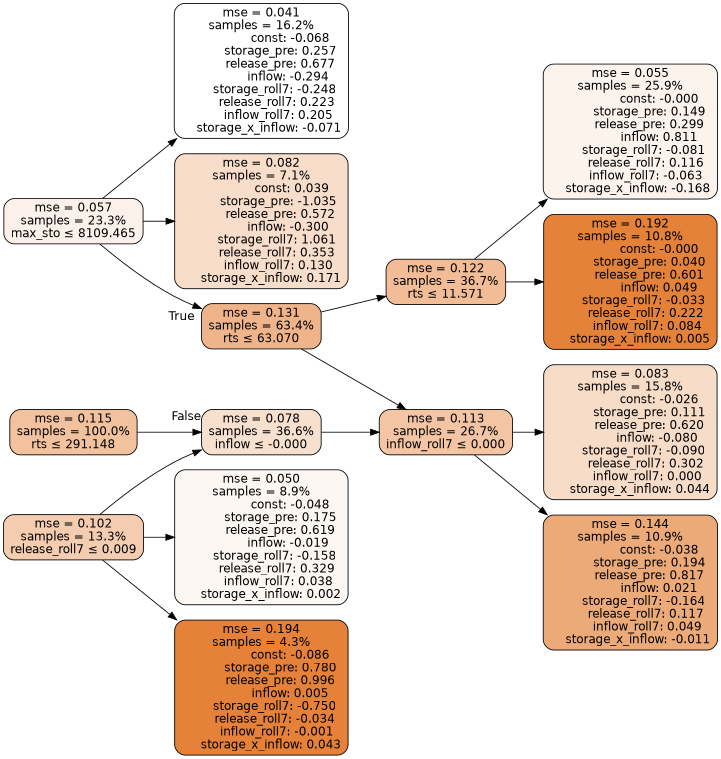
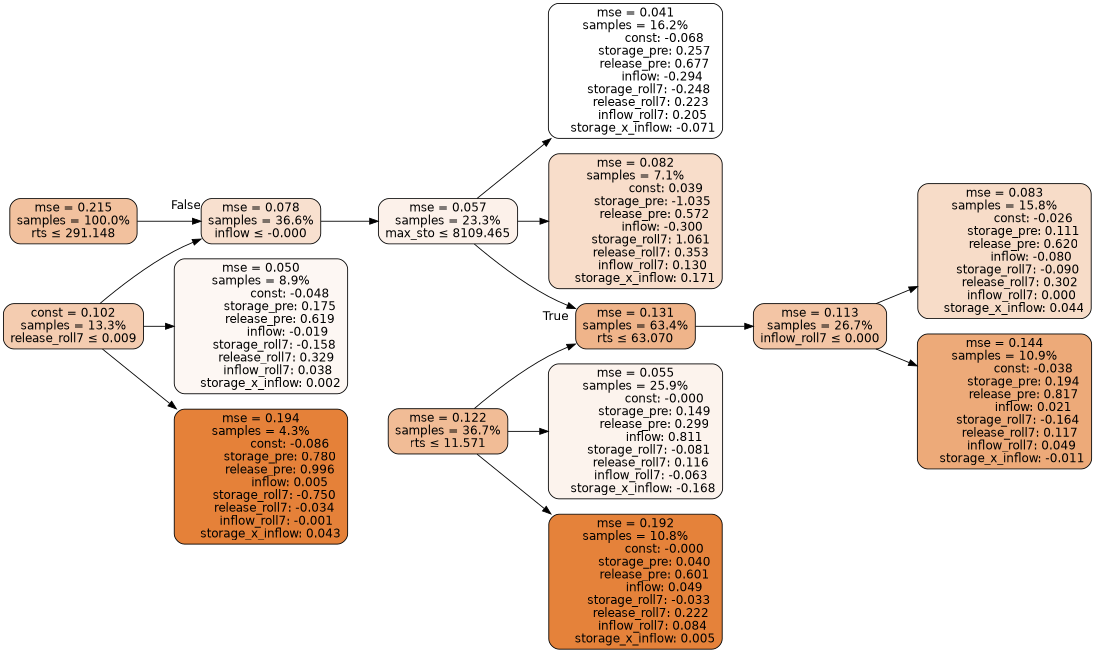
edge "mse = 0.131 samples = 63.4% rts ≤ 63.070" -> "mse = 0.122 samples = 36.7% rts ≤ 11.571": reversed
node "mse = 0.115 samples = 100.0% rts ≤ 291.148": label "mse = 0.115 samples = 100.0% rts ≤ 291.148" -> "mse = 0.215 samples = 100.0% rts ≤ 291.148"
edge "mse = 0.078 samples = 36.6% inflow ≤ -0.000" -> "mse = 0.113 samples = 26.7% inflow_roll7 ≤ 0.000": now "mse = 0.078 samples = 36.6% inflow ≤ -0.000" -> "mse = 0.057 samples = 23.3% max_sto ≤ 8109.465"
node "mse = 0.102 samples = 13.3% release_roll7 ≤ 0.009": label "mse = 0.102 samples = 13.3% release_roll7 ≤ 0.009" -> "const = 0.102 samples = 13.3% release_roll7 ≤ 0.009"
